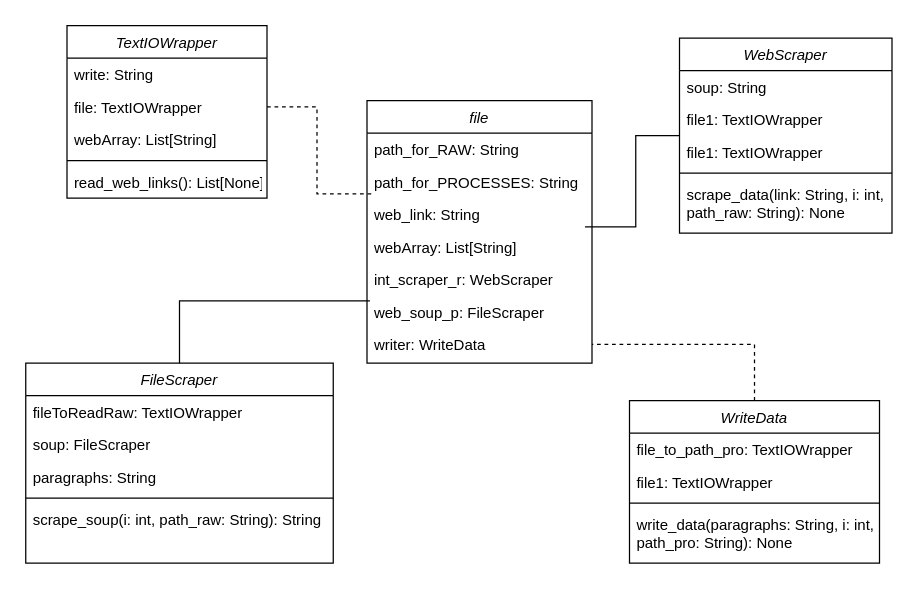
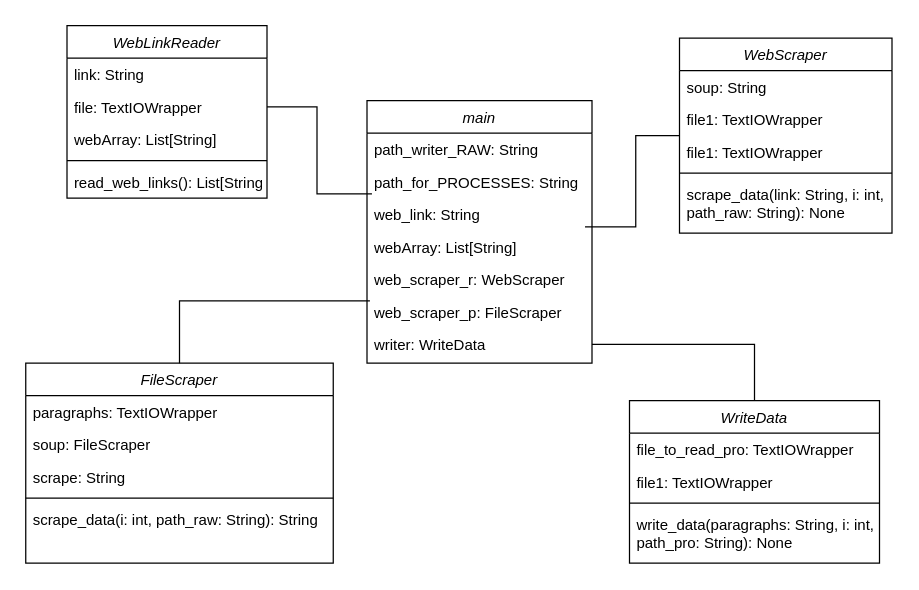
node "TextIOWrapper": label "TextIOWrapper" -> "WebLinkReader"
node "write: String": label "write: String" -> "link: String"
node "file": label "file" -> "main"
node "path_for_RAW: String": label "path_for_RAW: String" -> "path_writer_RAW: String"
edge "file: TextIOWrapper" -- "web_link: String": style dashed -> solid
node "read_web_links(): List[None]": label "read_web_links(): List[None]" -> "read_web_links(): List[String]"
node "int_scraper_r: WebScraper": label "int_scraper_r: WebScraper" -> "web_scraper_r: WebScraper"
node "web_soup_p: FileScraper": label "web_soup_p: FileScraper" -> "web_scraper_p: FileScraper"
edge "writer: WriteData" -- "WriteData": style dashed -> solid
node "fileToReadRaw: TextIOWrapper": label "fileToReadRaw: TextIOWrapper" -> "paragraphs: TextIOWrapper"
node "file_to_path_pro: TextIOWrapper": label "file_to_path_pro: TextIOWrapper" -> "file_to_read_pro: TextIOWrapper"
node "paragraphs: String": label "paragraphs: String" -> "scrape: String"
node "scrape_soup(i: int, path_raw: String): String": label "scrape_soup(i: int, path_raw: String): String" -> "scrape_data(i: int, path_raw: String): String"
